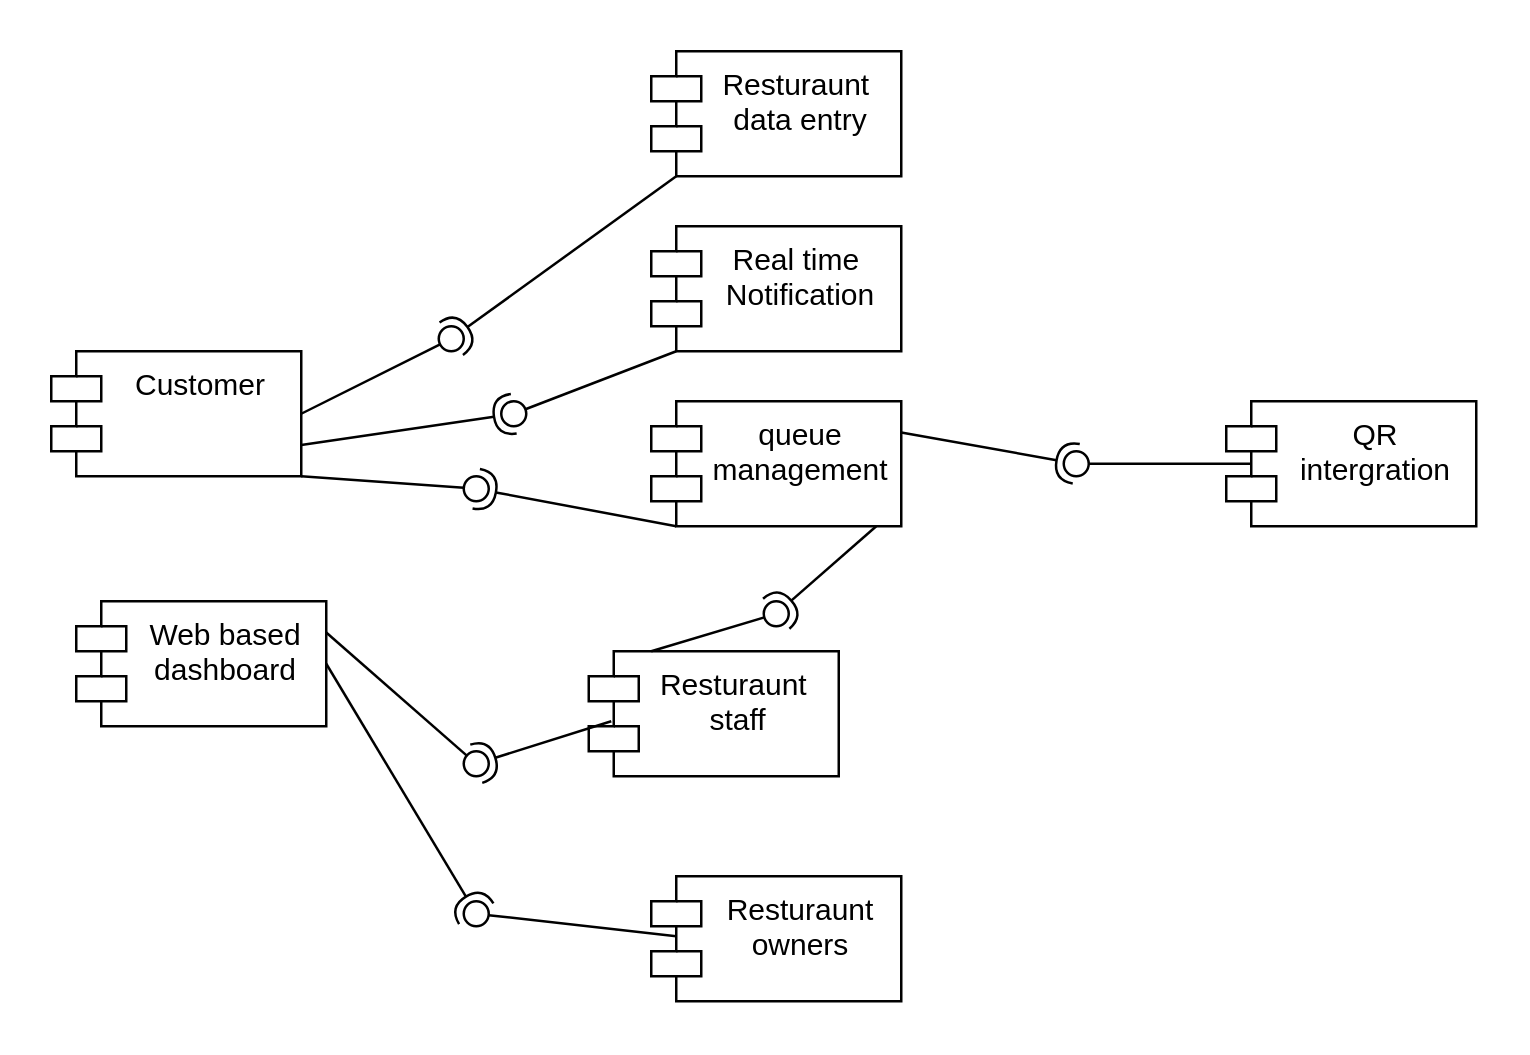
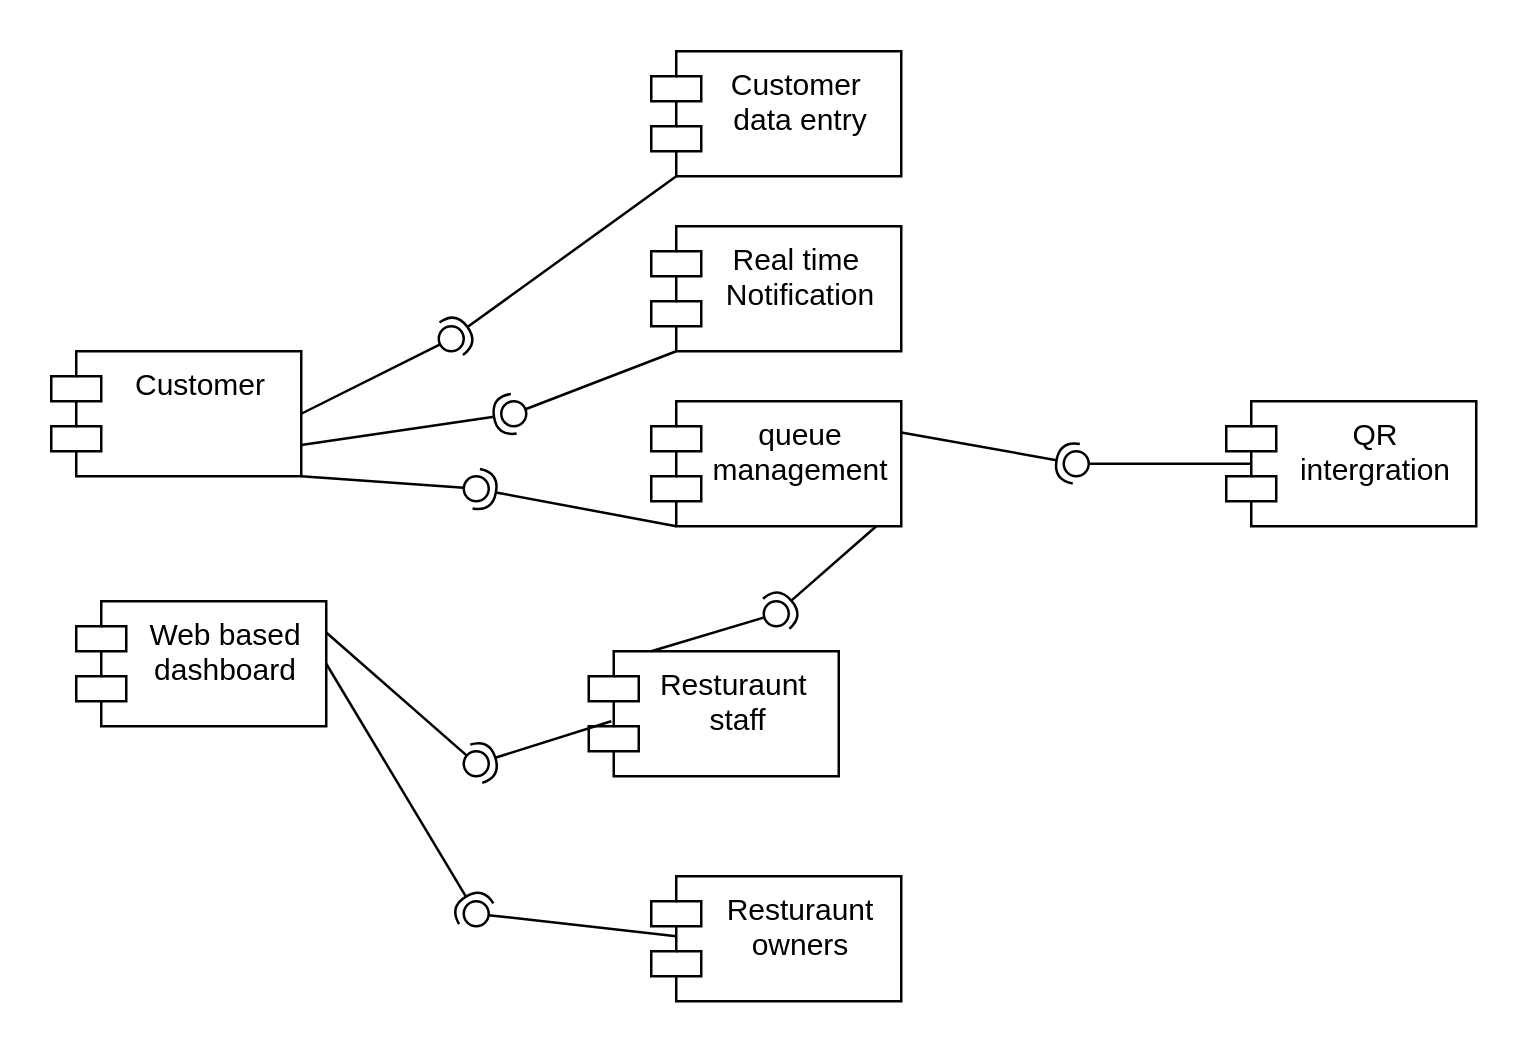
node "Resturaunt data entry": label "Resturaunt data entry" -> "Customer data entry"
